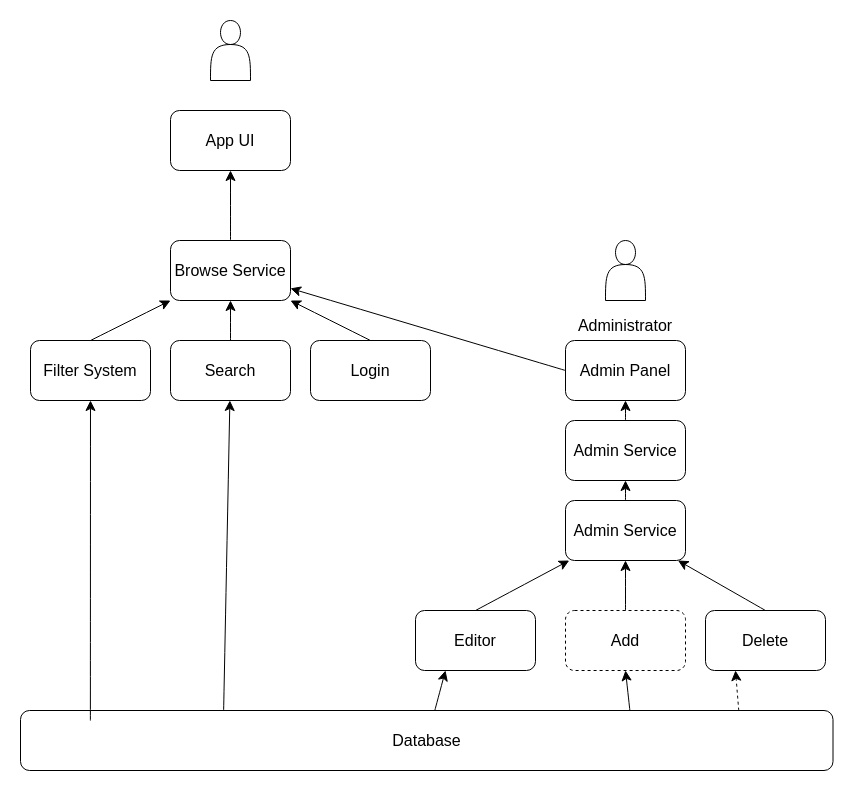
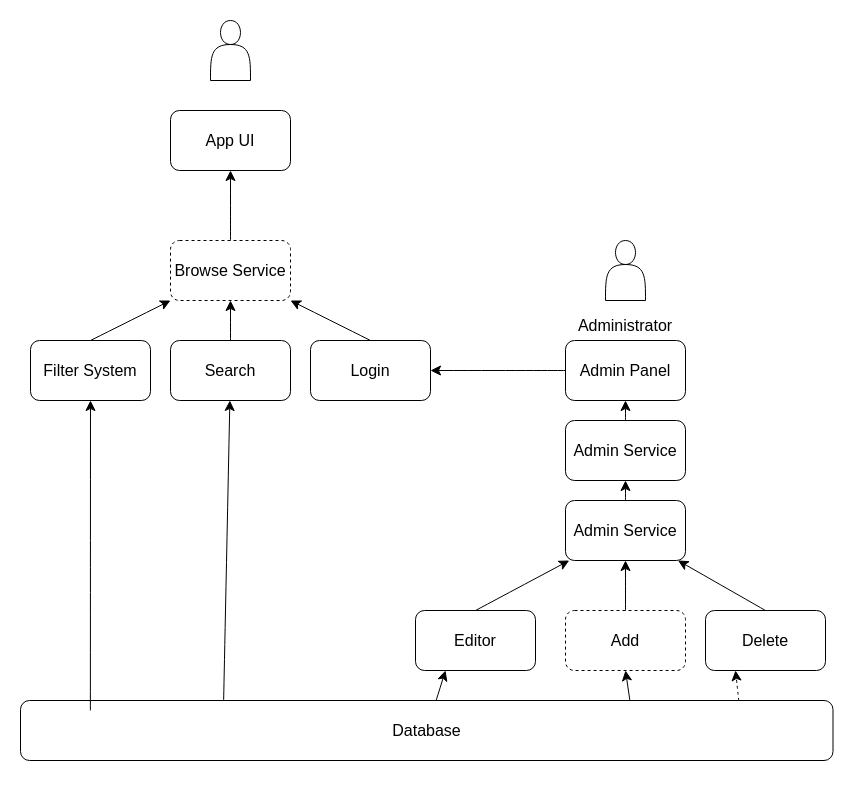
node "Browse Service": style solid -> dashed
edge "Admin Panel" -> "Browse Service": now "Admin Panel" -> "Login"
node "Database": moved (427, 741) -> (427, 731)
